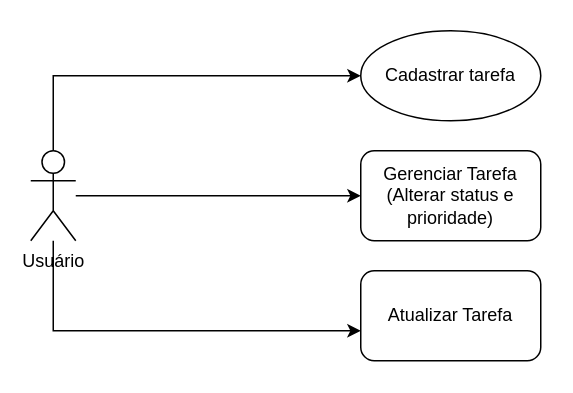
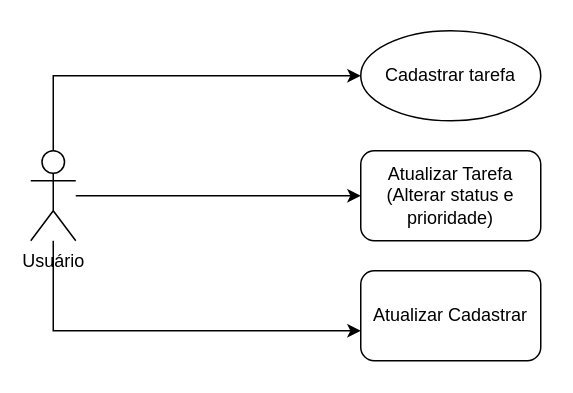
node "Gerenciar Tarefa (Alterar status e prioridade)": label "Gerenciar Tarefa (Alterar status e prioridade)" -> "Atualizar Tarefa (Alterar status e prioridade)"
node "Atualizar Tarefa": label "Atualizar Tarefa" -> "Atualizar Cadastrar"
